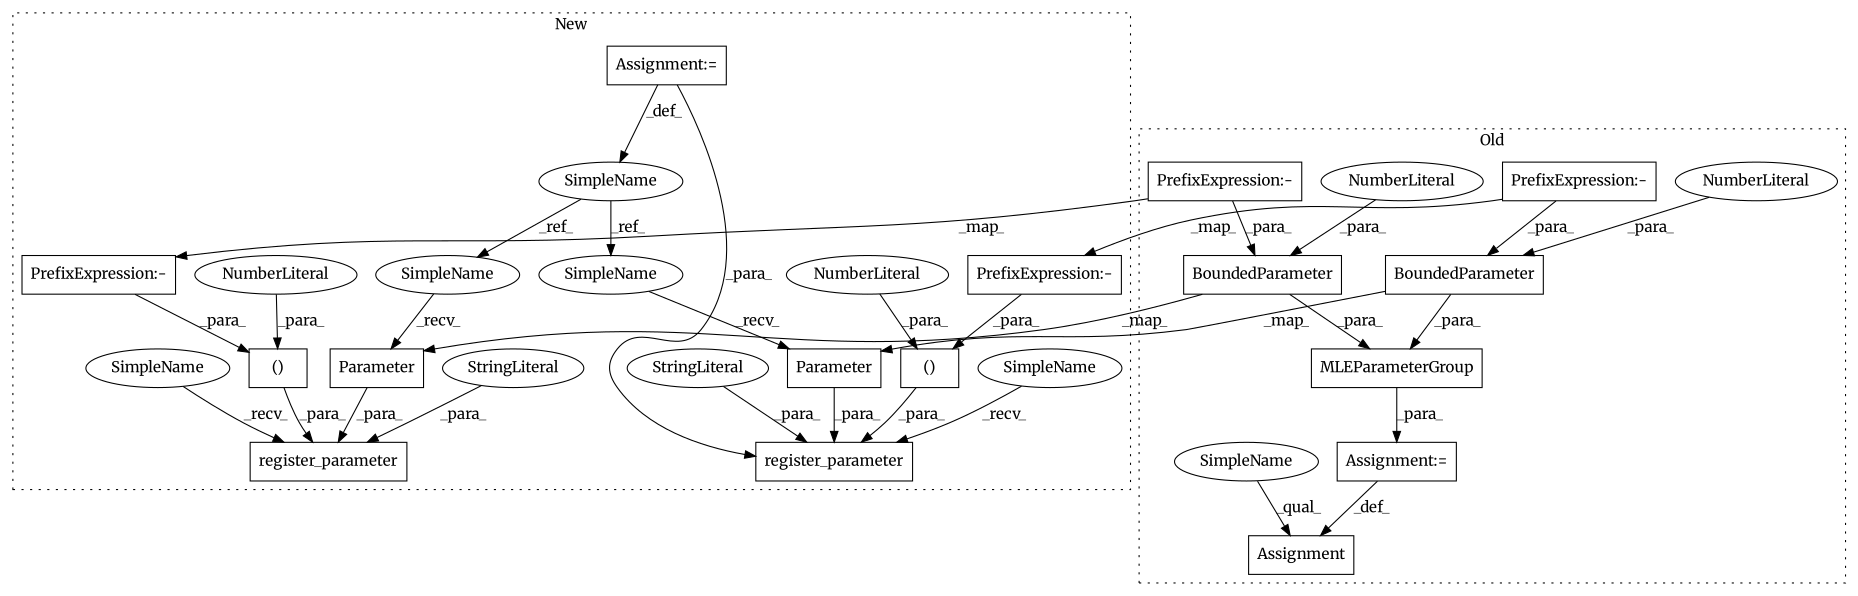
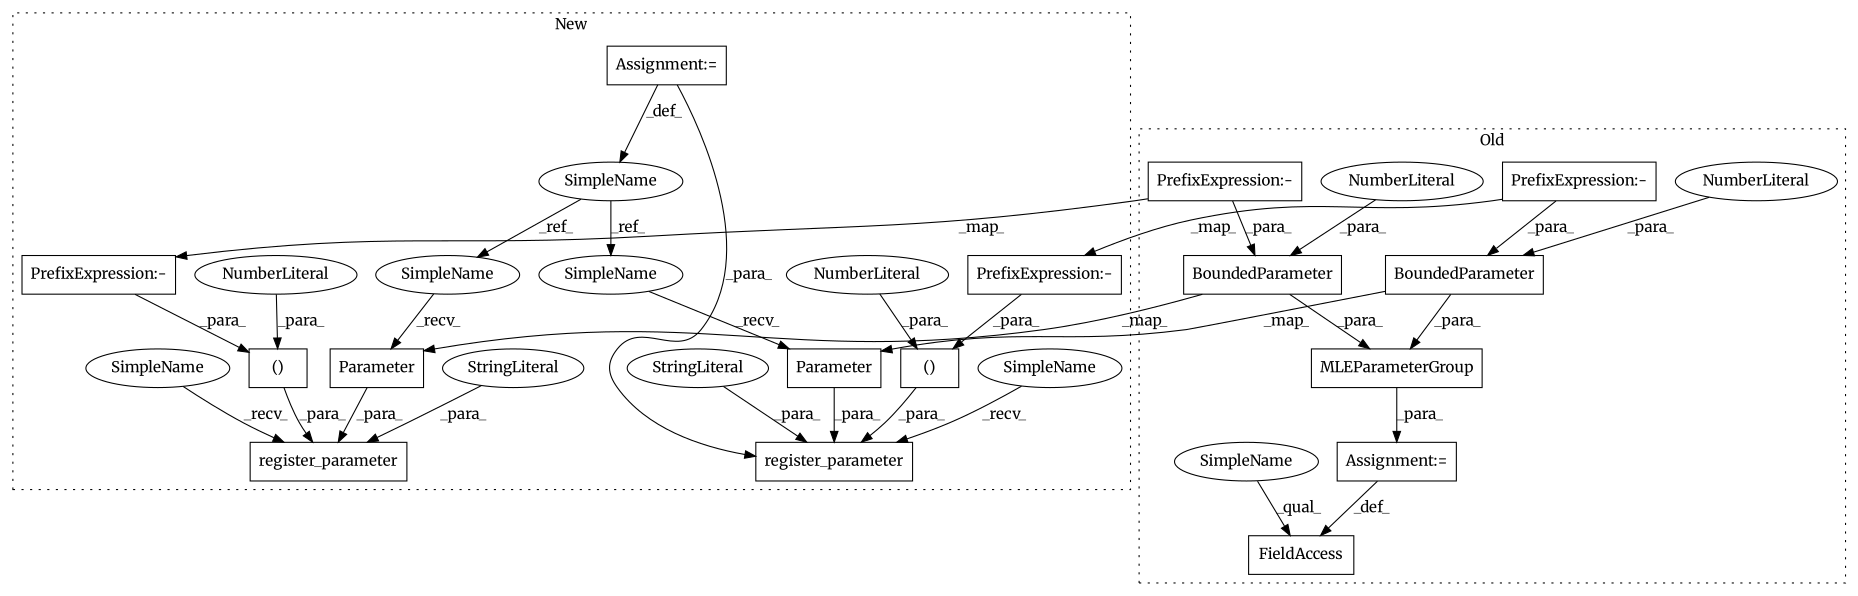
node "Assignment": label "Assignment" -> "FieldAccess"
